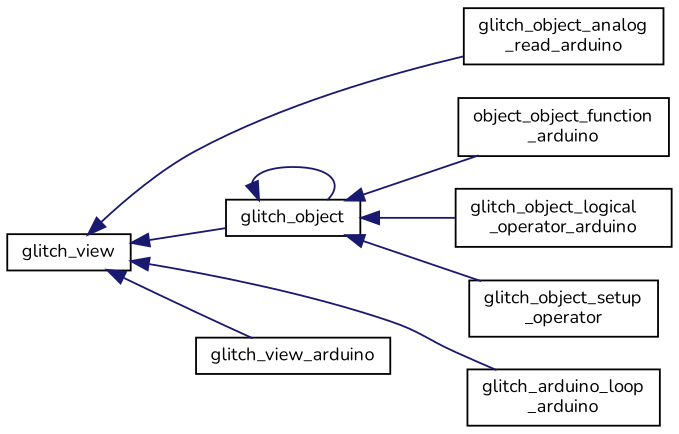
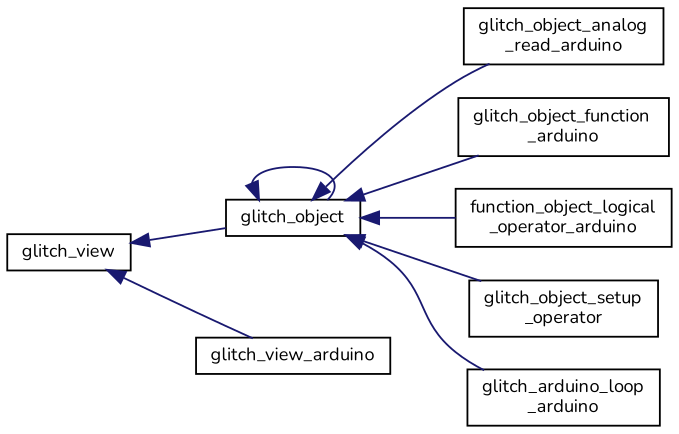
edge "glitch_object_analog _read_arduino" -> "glitch_view": now "glitch_object_analog _read_arduino" -> "glitch_object"
node "object_object_function _arduino": label "object_object_function _arduino" -> "glitch_object_function _arduino"
node "glitch_object_logical _operator_arduino": label "glitch_object_logical _operator_arduino" -> "function_object_logical _operator_arduino"
edge "glitch_arduino_loop _arduino" -> "glitch_view": now "glitch_arduino_loop _arduino" -> "glitch_object"
